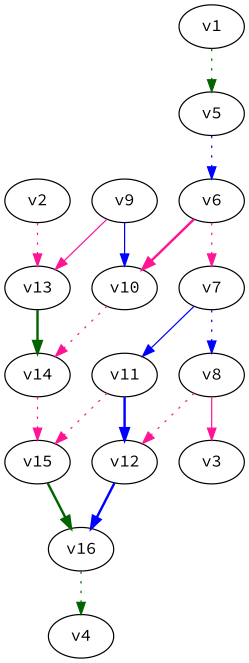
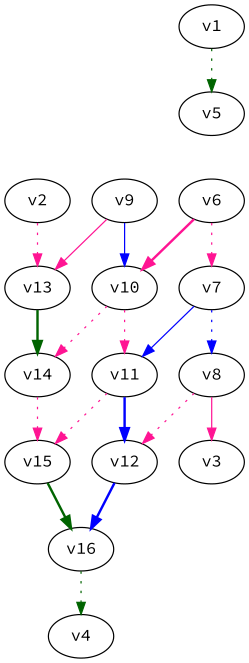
edge "v5" -> "v6": removed
edge "v10" -> "v11": added
